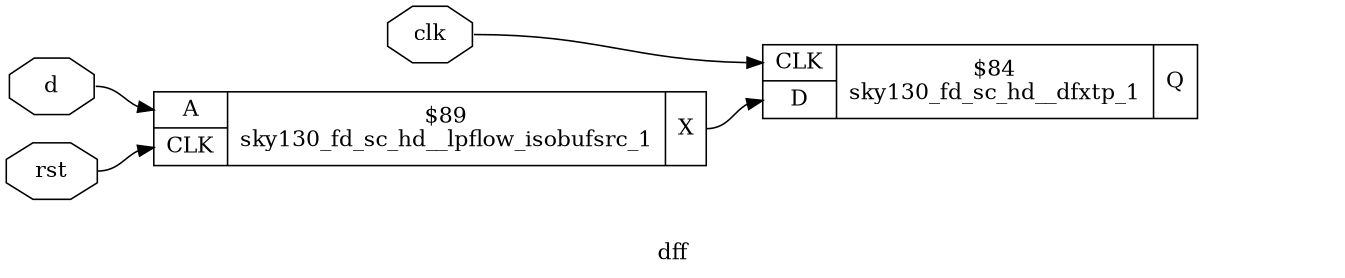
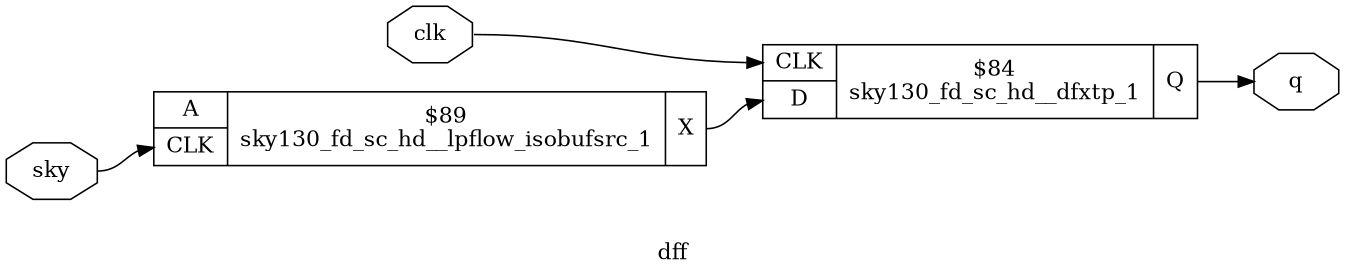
node "q": added
node "d": removed
node "rst": label "rst" -> "sky"
